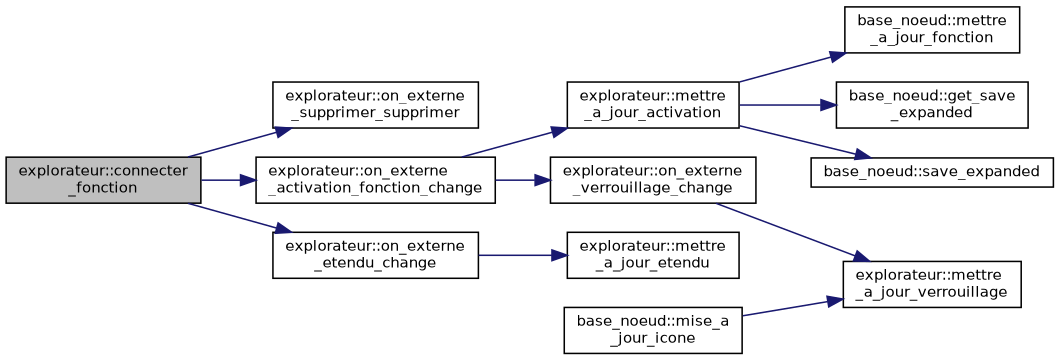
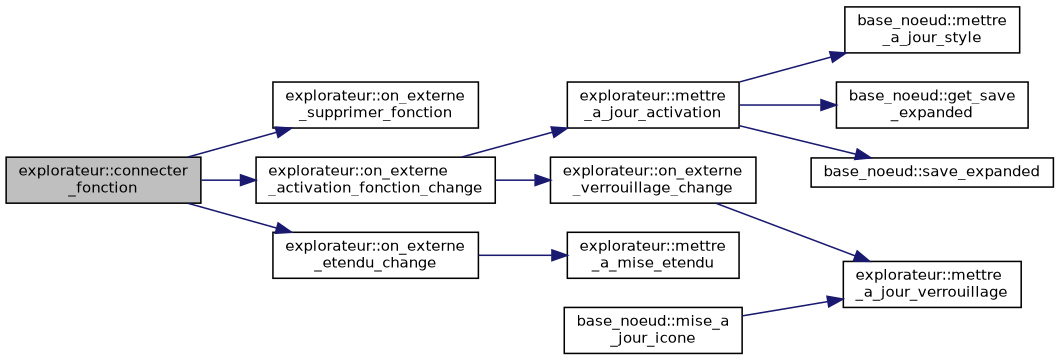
node "base_noeud::mettre _a_jour_fonction": label "base_noeud::mettre _a_jour_fonction" -> "base_noeud::mettre _a_jour_style"
node "explorateur::on_externe _supprimer_supprimer": label "explorateur::on_externe _supprimer_supprimer" -> "explorateur::on_externe _supprimer_fonction"
node "explorateur::mettre _a_jour_etendu": label "explorateur::mettre _a_jour_etendu" -> "explorateur::mettre _a_mise_etendu"
